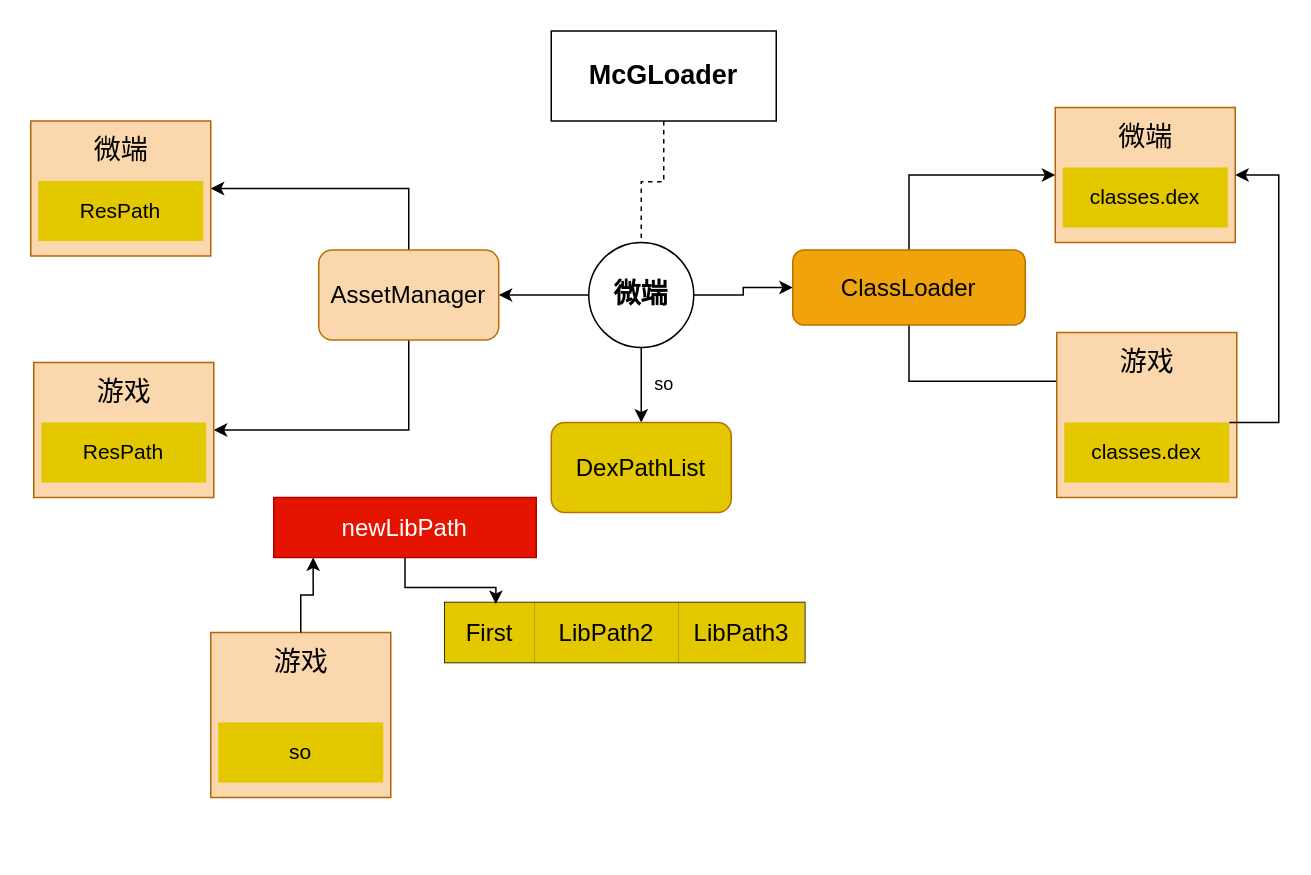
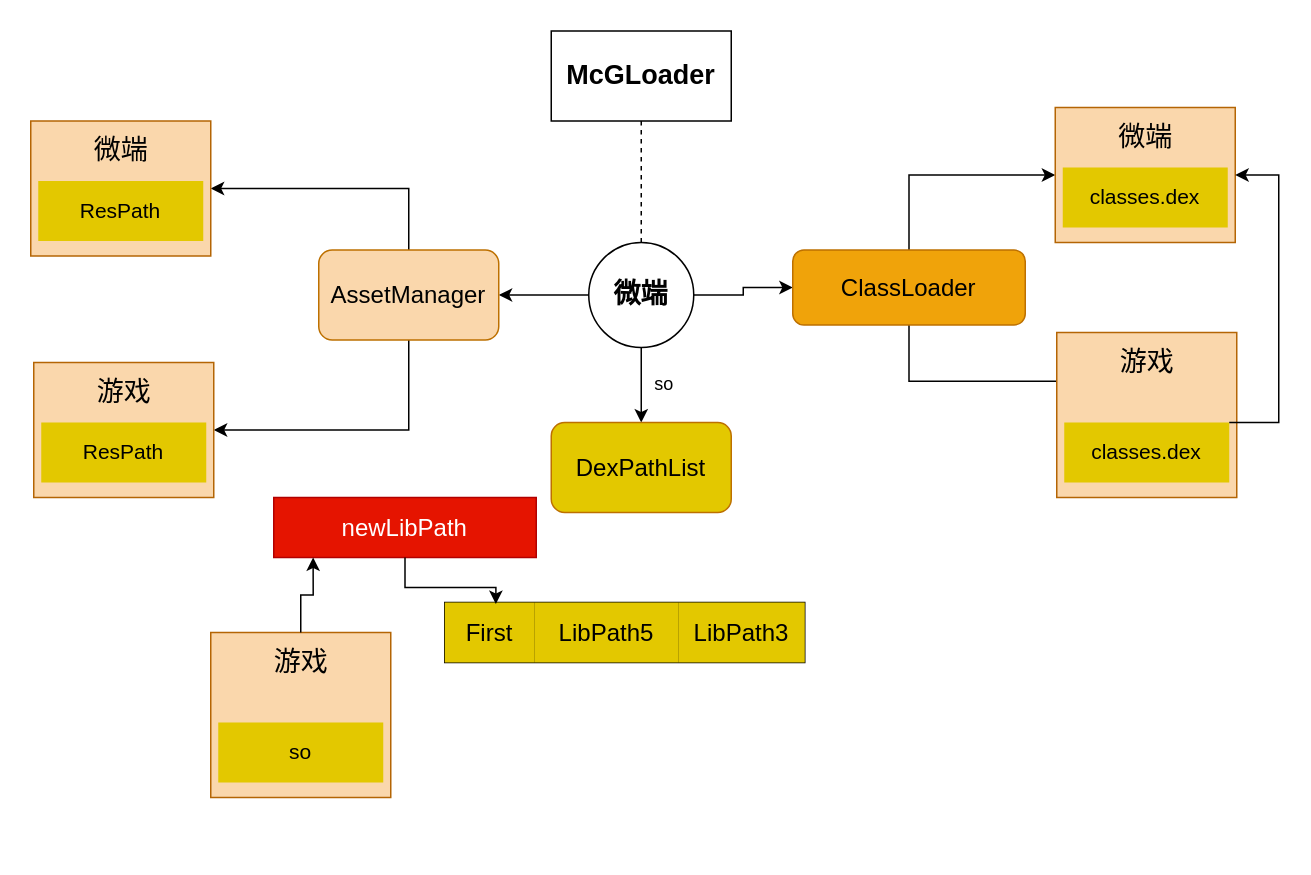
node "McGLoader": size 225x90 -> 180x90
node "LibPath2": label "LibPath2" -> "LibPath5"
